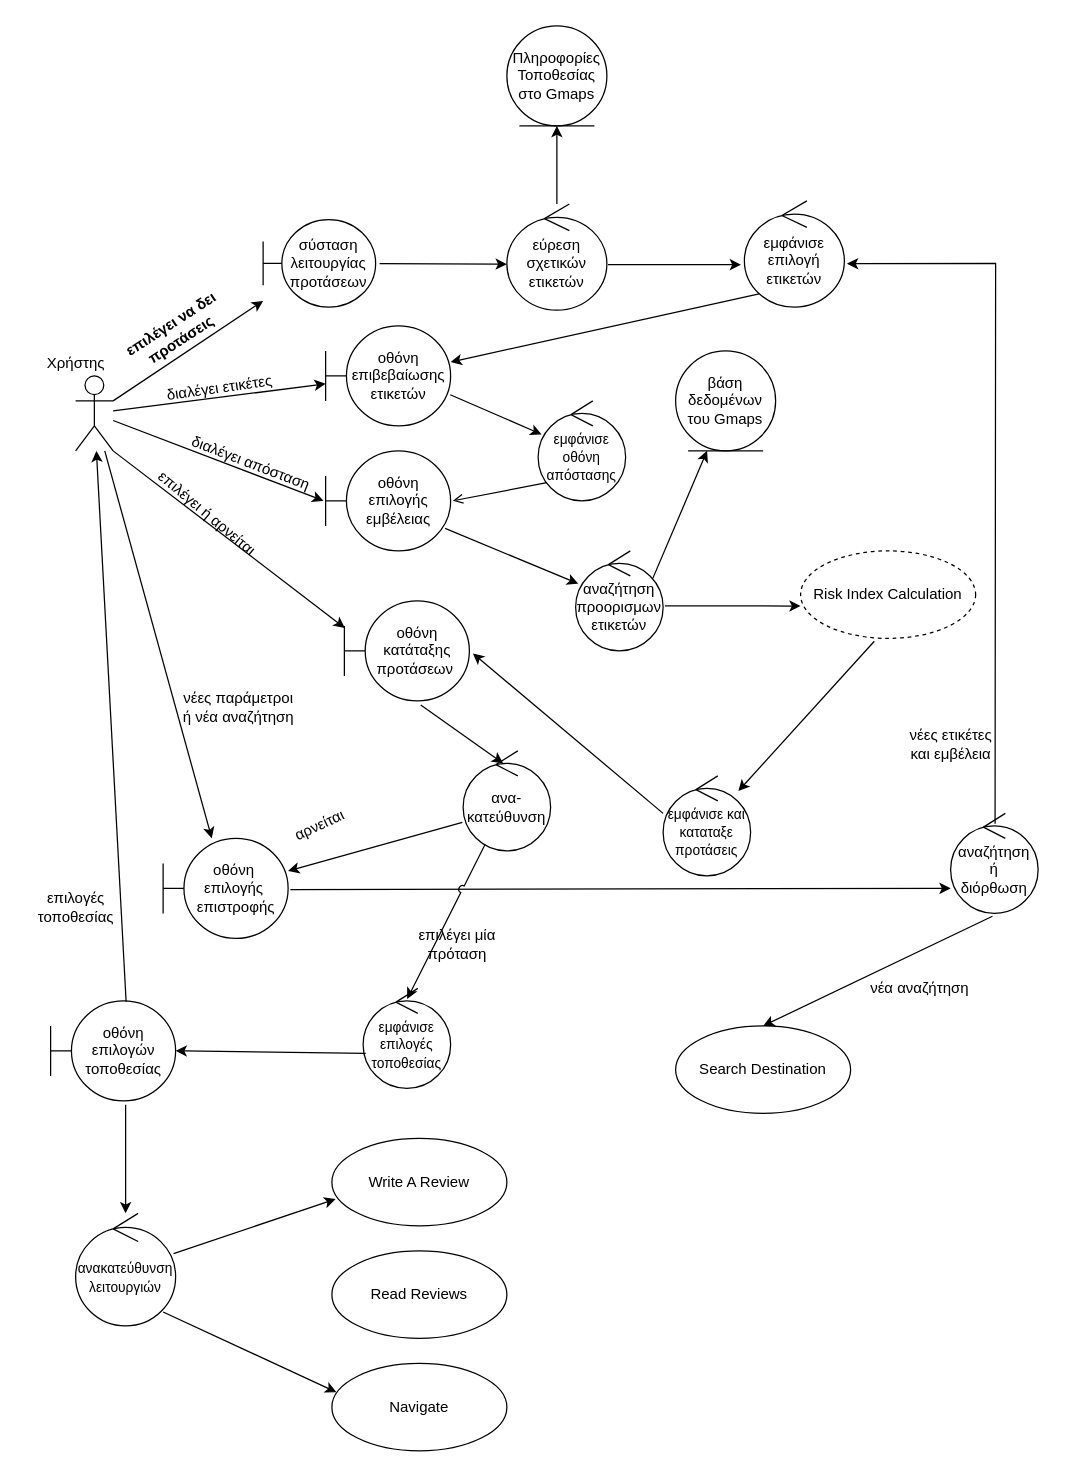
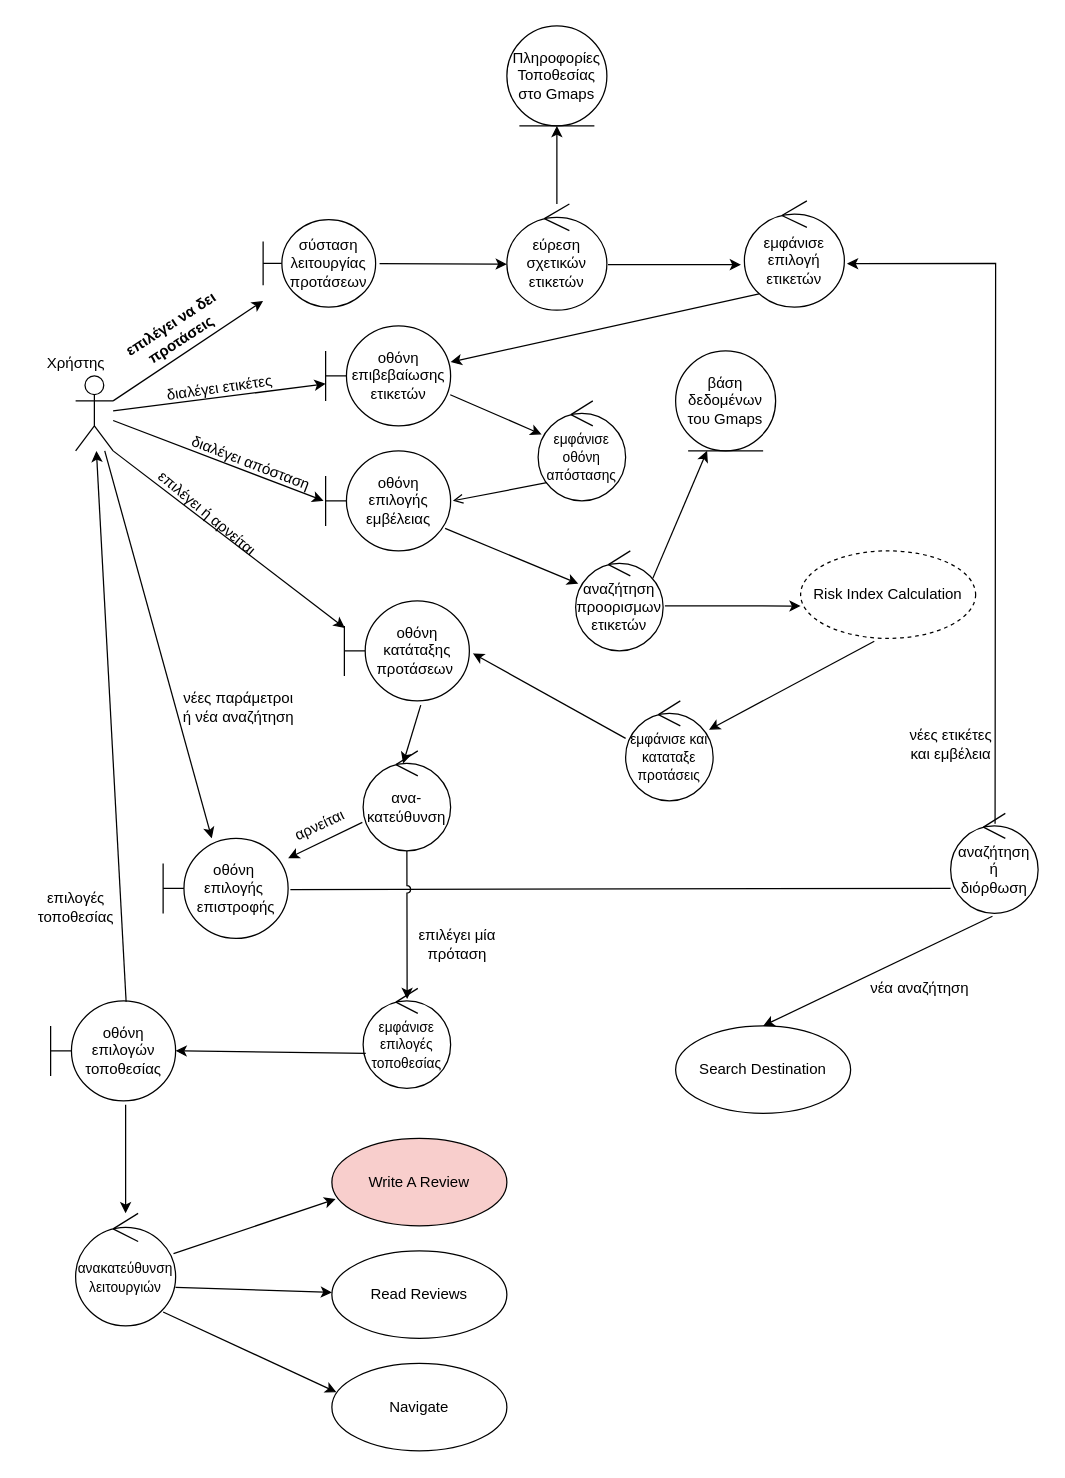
node "ανα-κατεύθυνση": moved (507, 801) -> (407, 801)
node "εμφάνισε και καταταξε προτάσεις": moved (707, 826) -> (669, 751)
edge "οθόνη επιλογής επιστροφής" -> "αναζήτηση ή διόρθωση": arrowhead classic -> none
node "Write A Review": fillcolor #ffffff -> #f8cecc
edge "ανακατεύθυνση λειτουργιών" -> "Read Reviews": added
